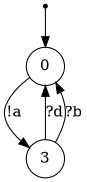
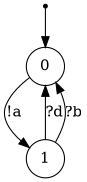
node "3": label "3" -> "1"
